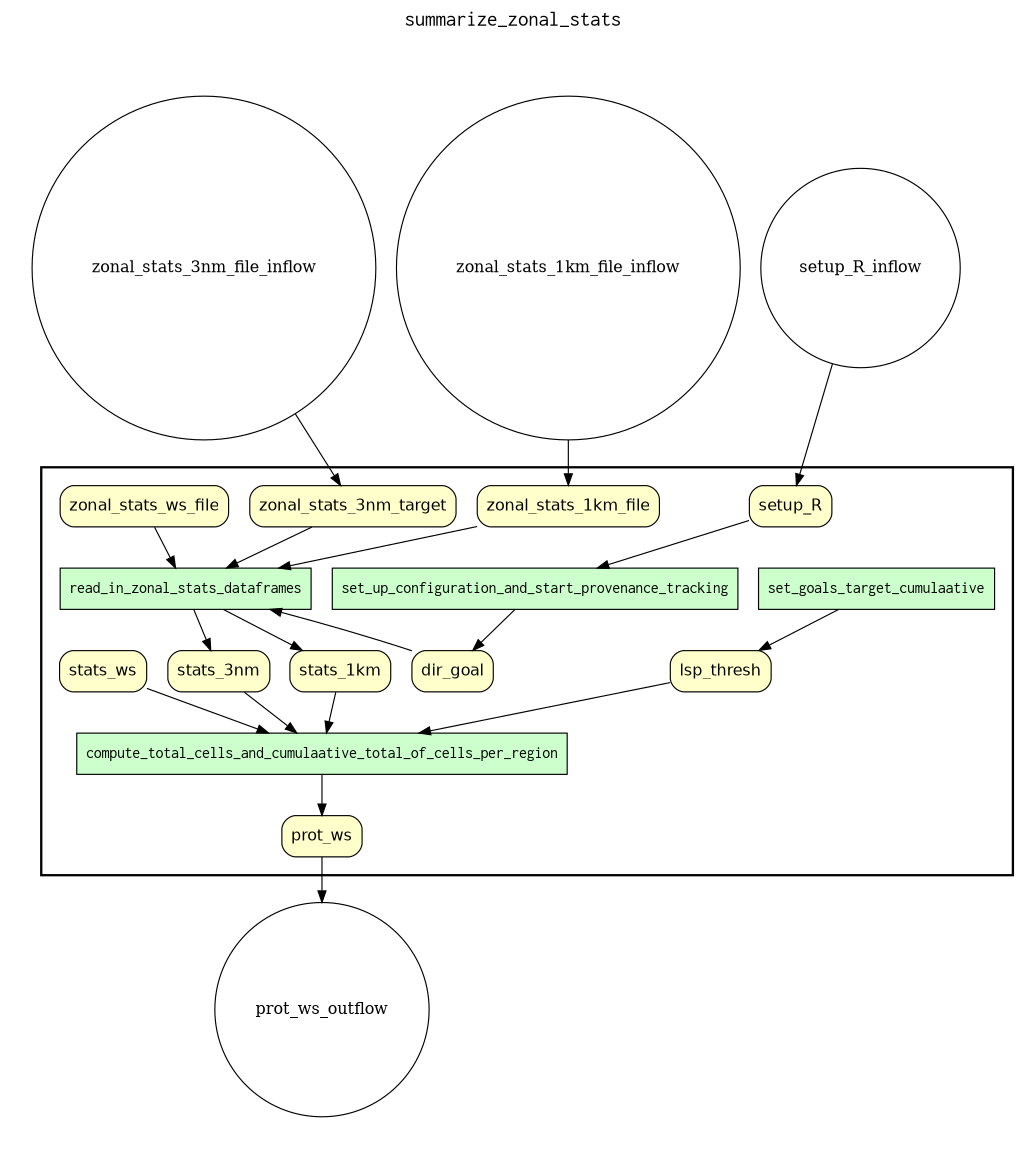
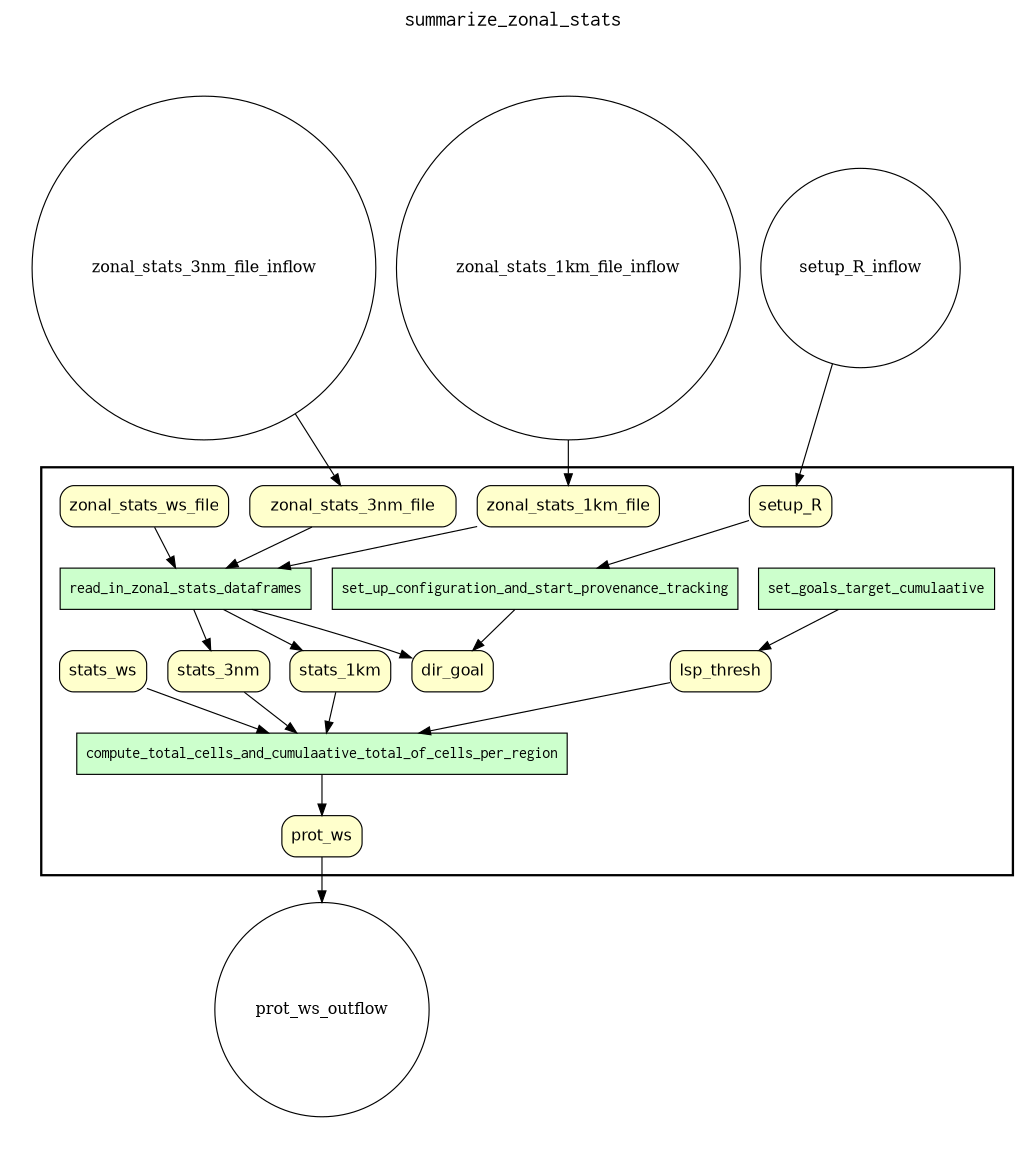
node "zonal_stats_3nm_target": label "zonal_stats_3nm_target" -> "zonal_stats_3nm_file"
edge "dir_goal" -> "read_in_zonal_stats_dataframes": reversed
